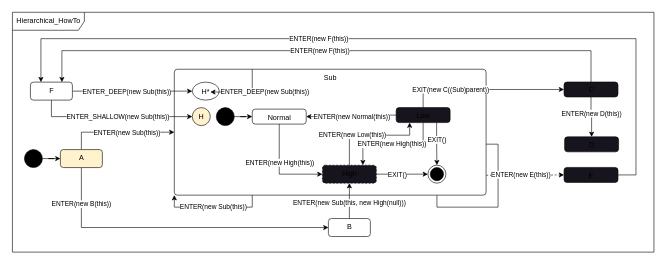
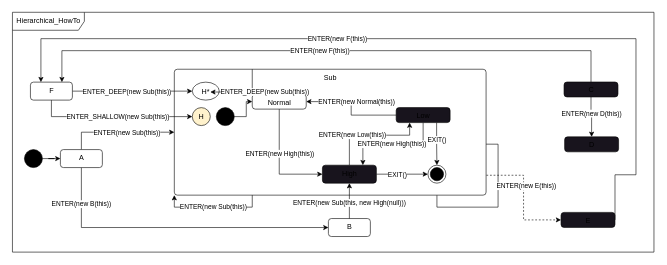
edge "Low" -> "C": removed, label "EXIT(new C((Sub)parent))"
node "Normal": moved (279, 117) -> (279, 102)
node "A": fillcolor #fff2cc -> #ffffff
node "High": style dashed -> solid
node "E": moved (591, 175) -> (588, 220)
